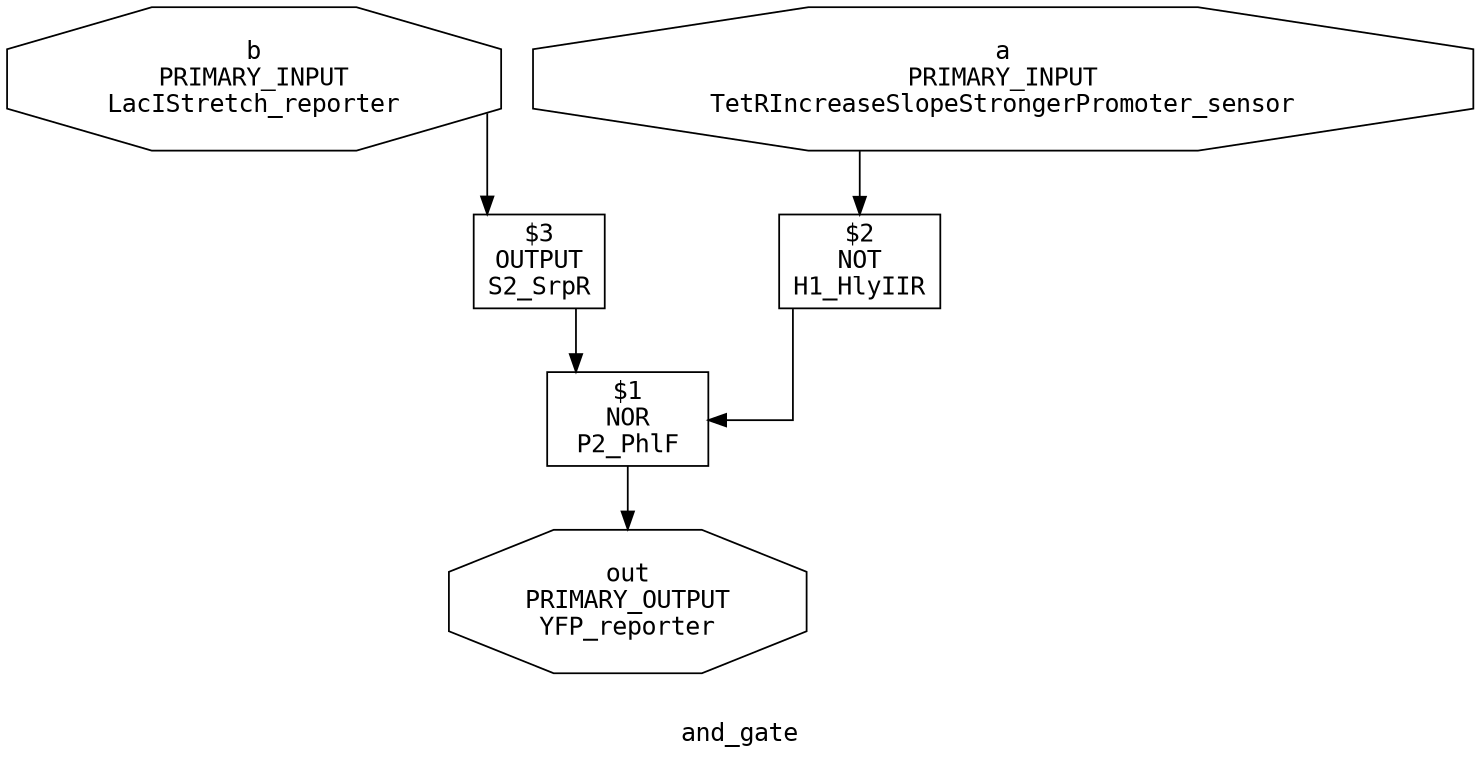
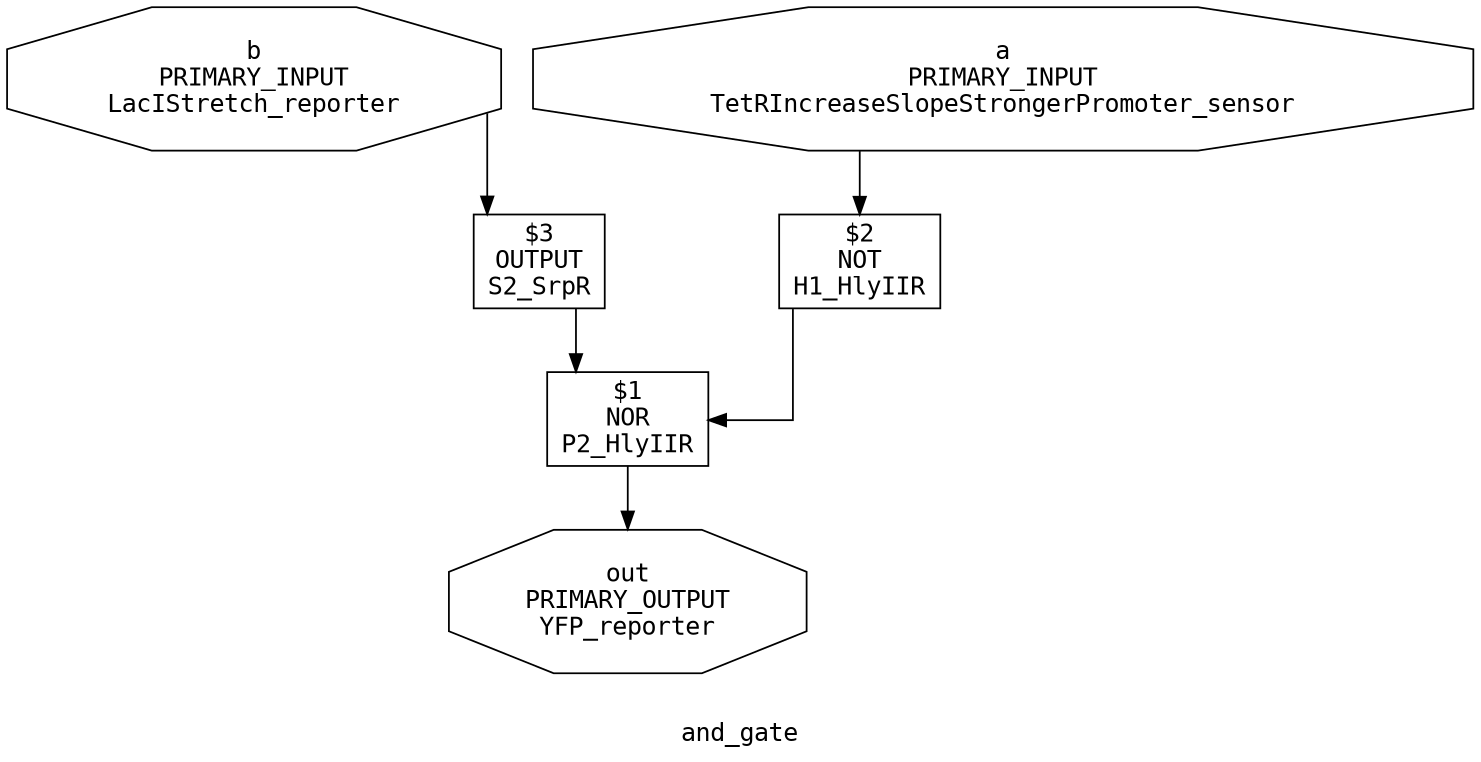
node "$1 NOR P2_PhlF": label "$1 NOR P2_PhlF" -> "$1 NOR P2_HlyIIR"
